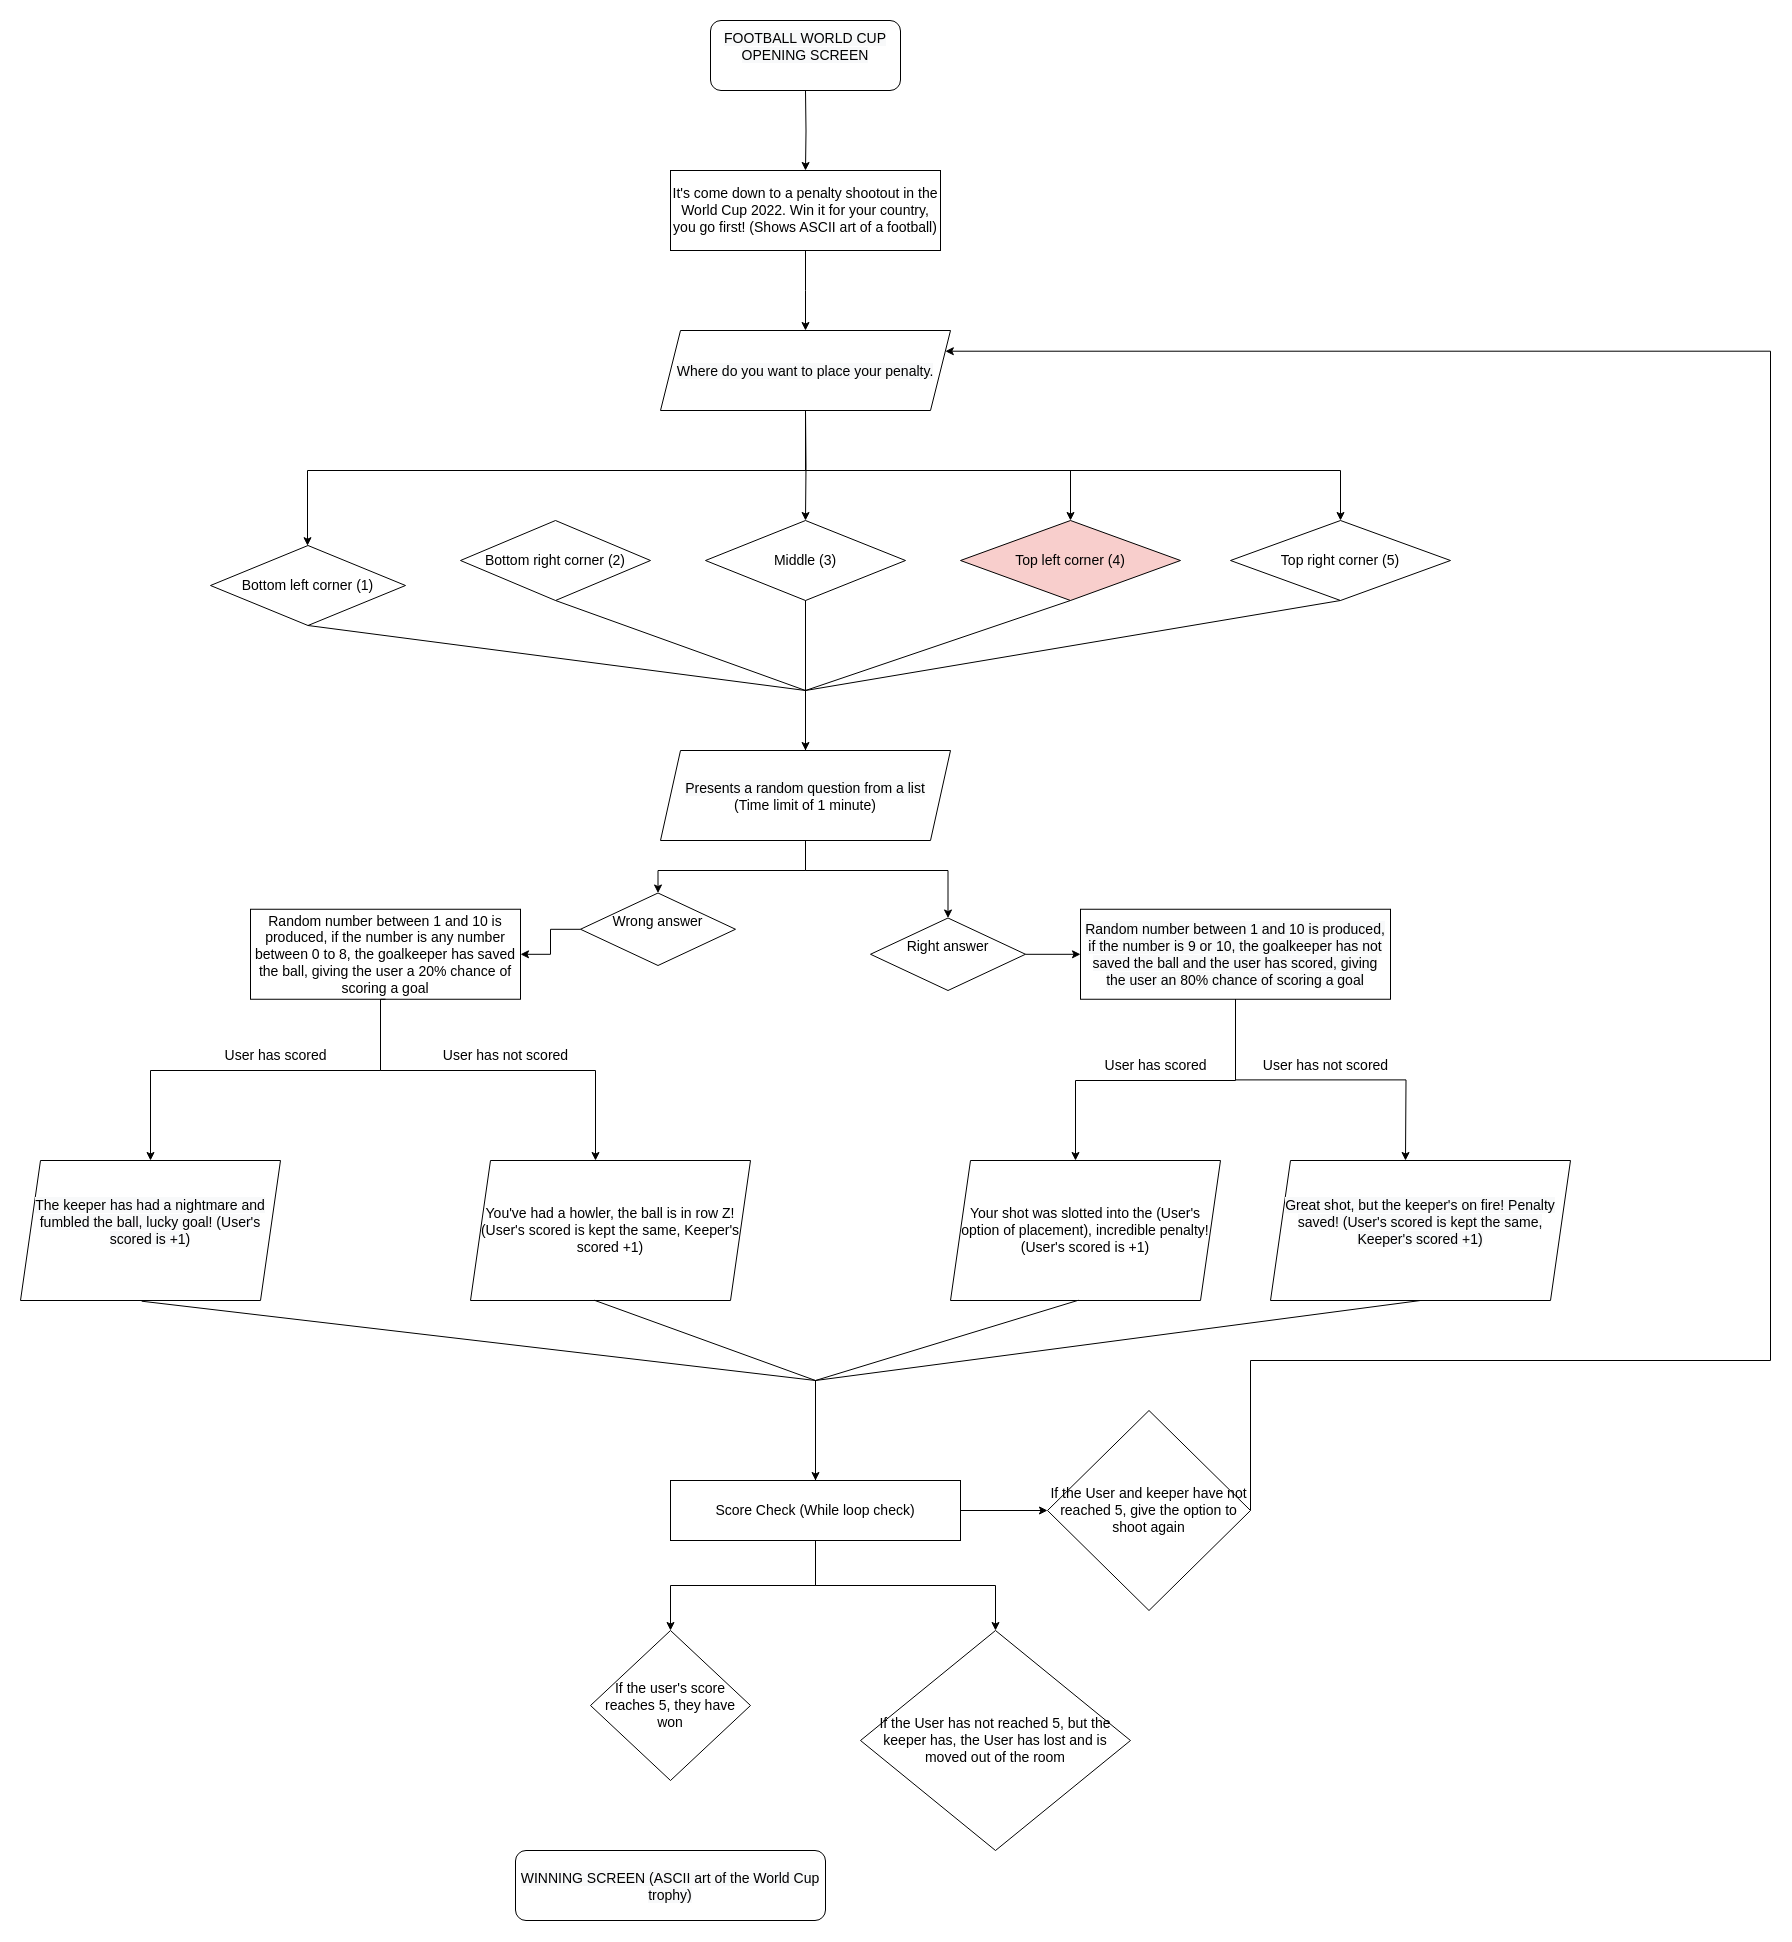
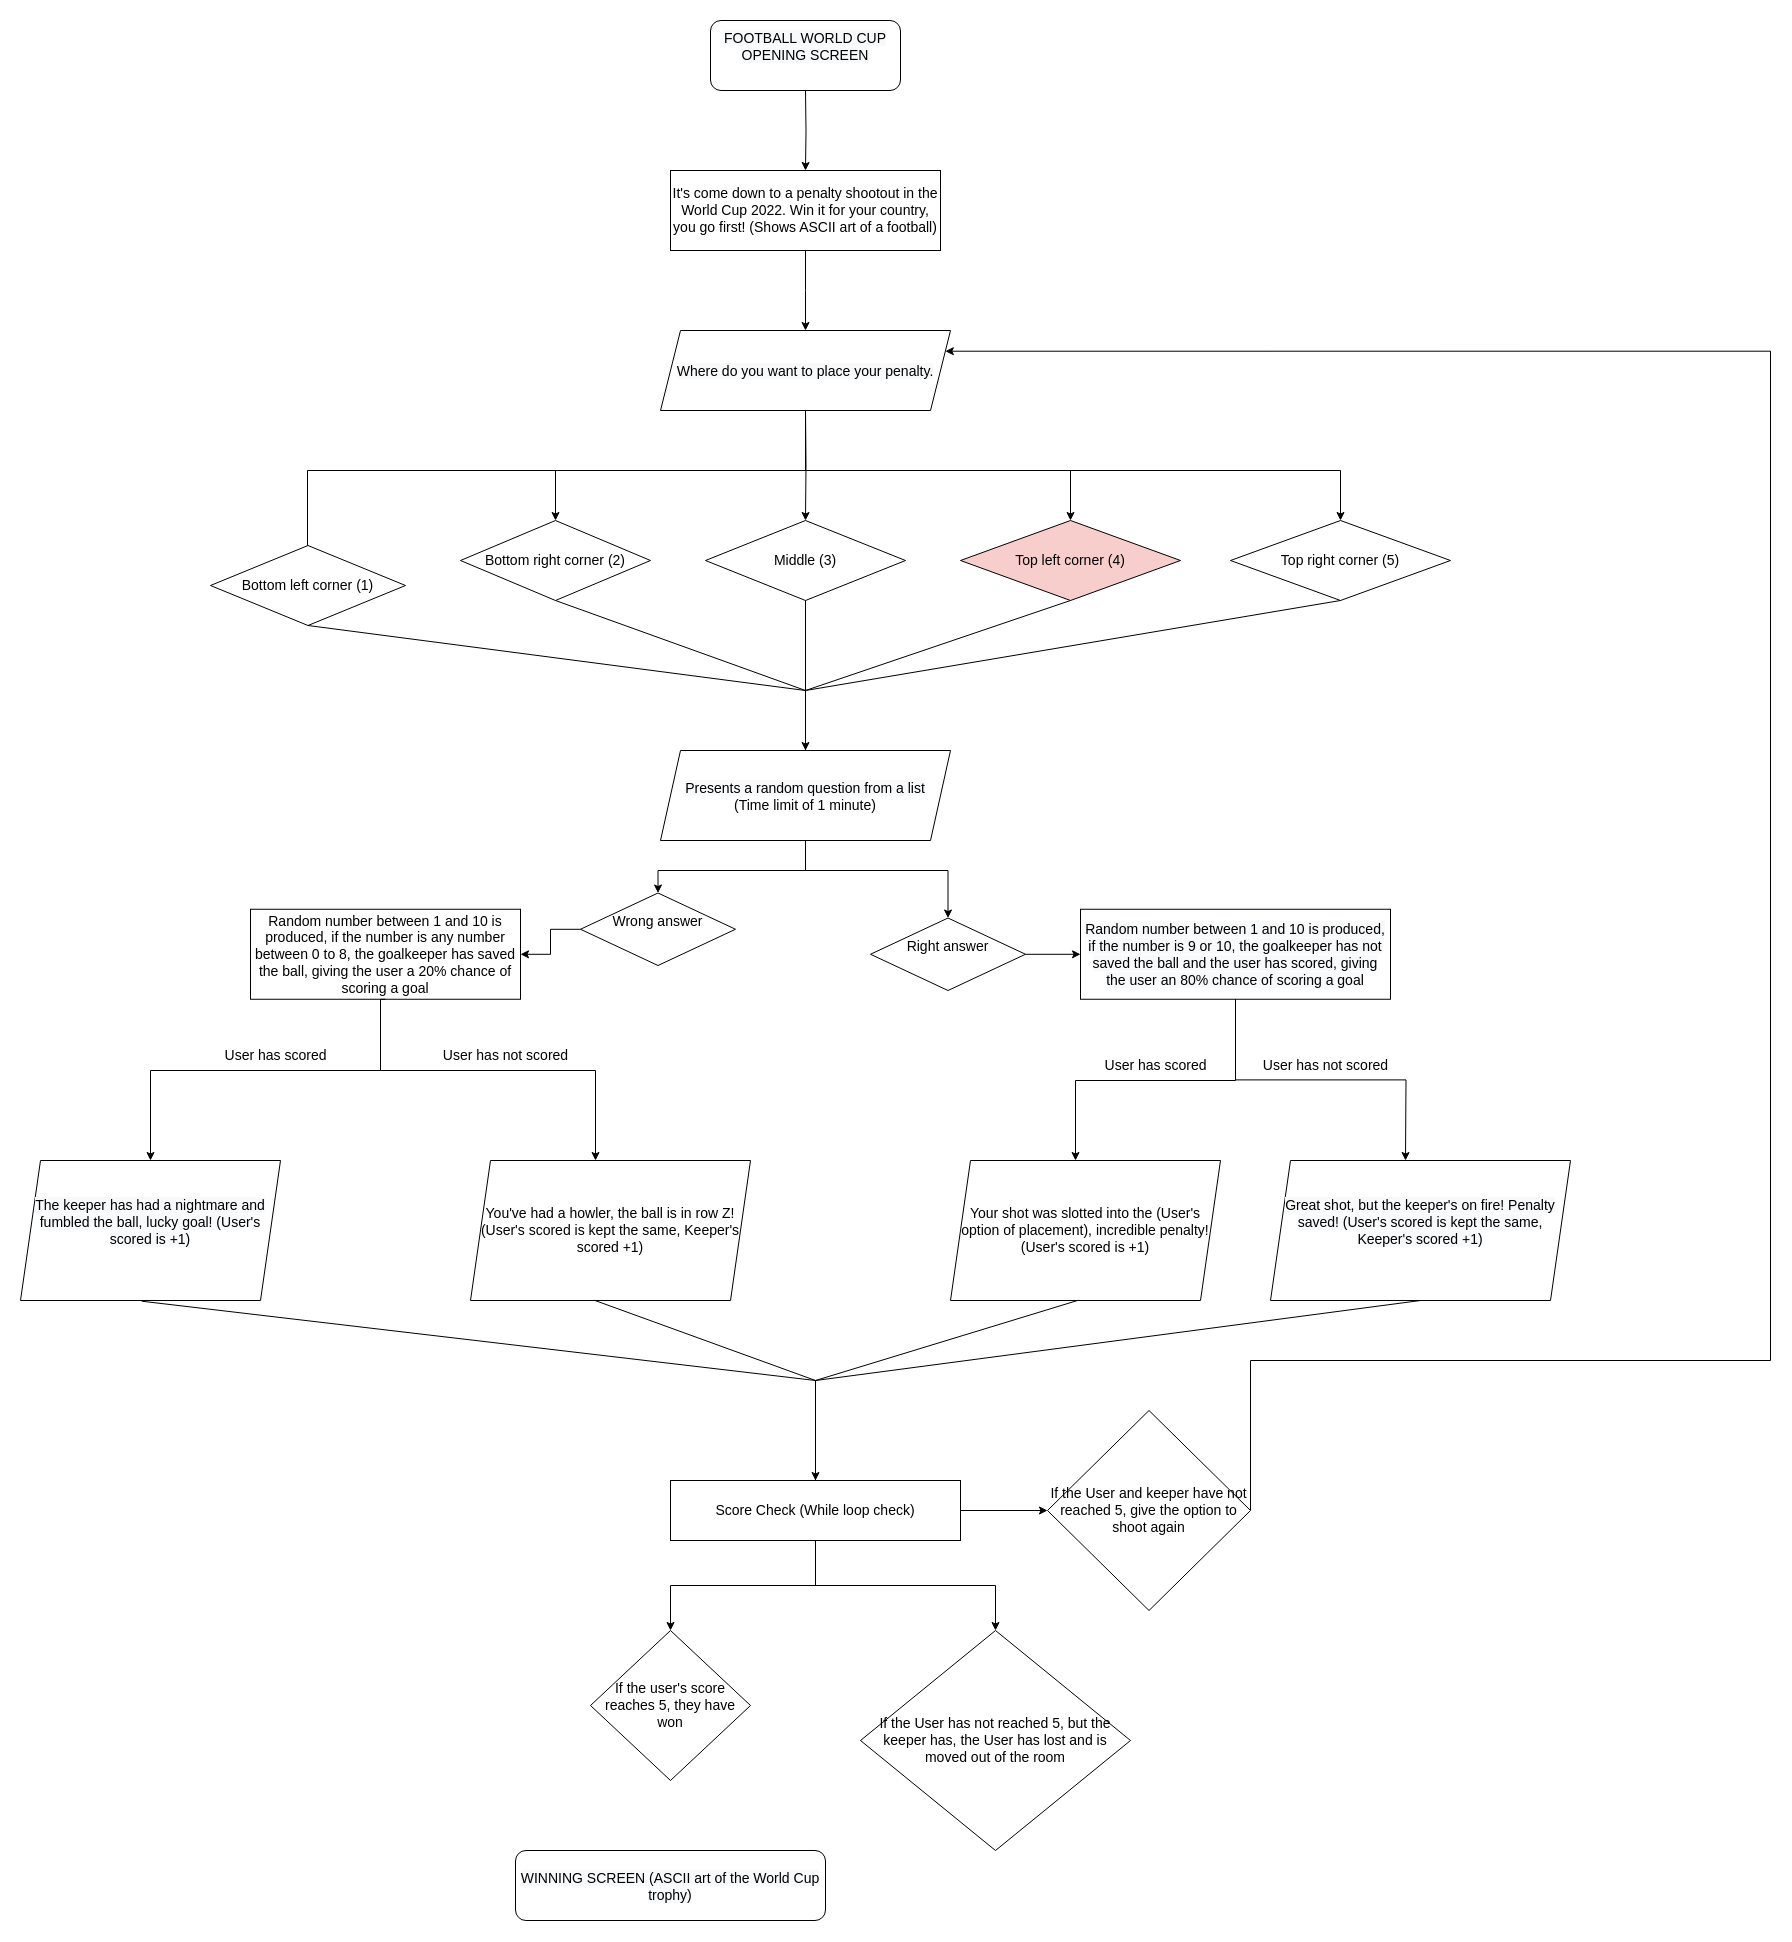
edge "Where do you want to place your penalty." -> "Bottom right corner (2)": added
edge "Where do you want to place your penalty." -> "Bottom left corner (1)": arrowhead classic -> none
